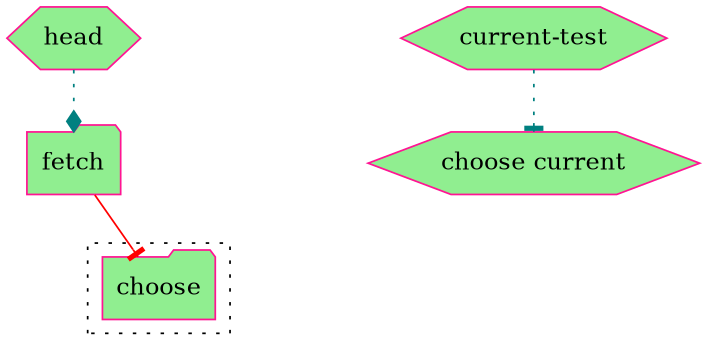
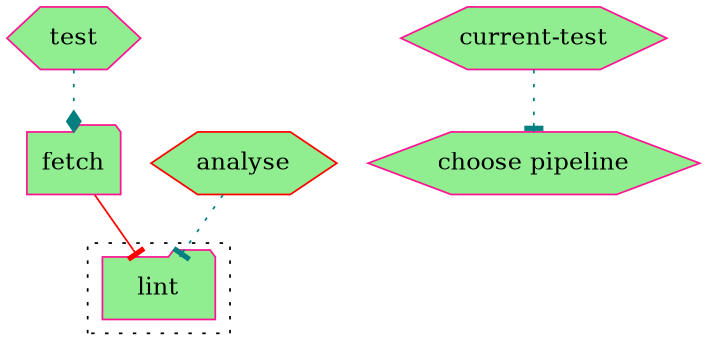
node "head": label "head" -> "test"
node "analyse": added
node "choose current": label "choose current" -> "choose pipeline"
node "choose": label "choose" -> "lint"
